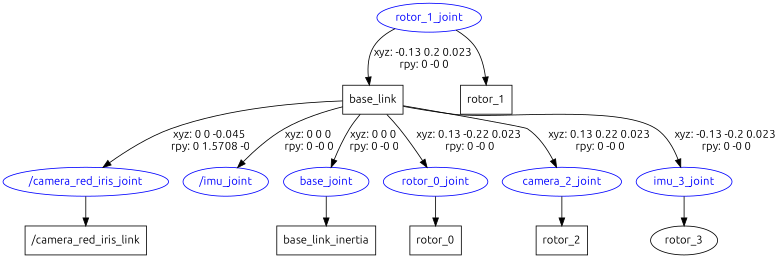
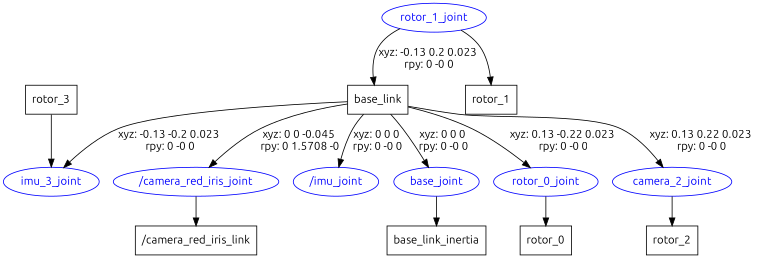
edge "imu_3_joint" -> "rotor_3": reversed
node "rotor_3": shape ellipse -> box
